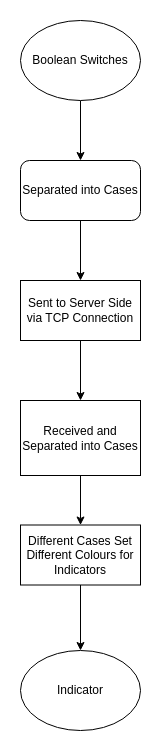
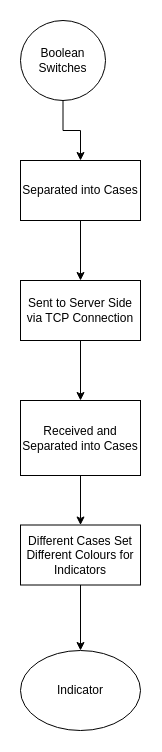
node "Boolean Switches": size 120x80 -> 85x80
node "Separated into Cases": shape rounded rectangle -> rectangle
